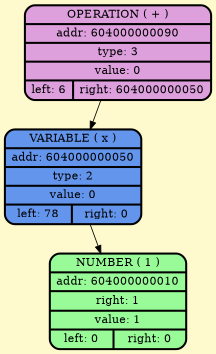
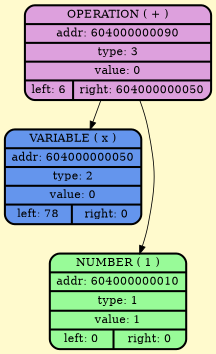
edge "VARIABLE ( x )" -> "NUMBER ( 1 )": now "OPERATION ( + )" -> "NUMBER ( 1 )"
node "NUMBER ( 1 )": text "right: 1" -> "type: 1"
